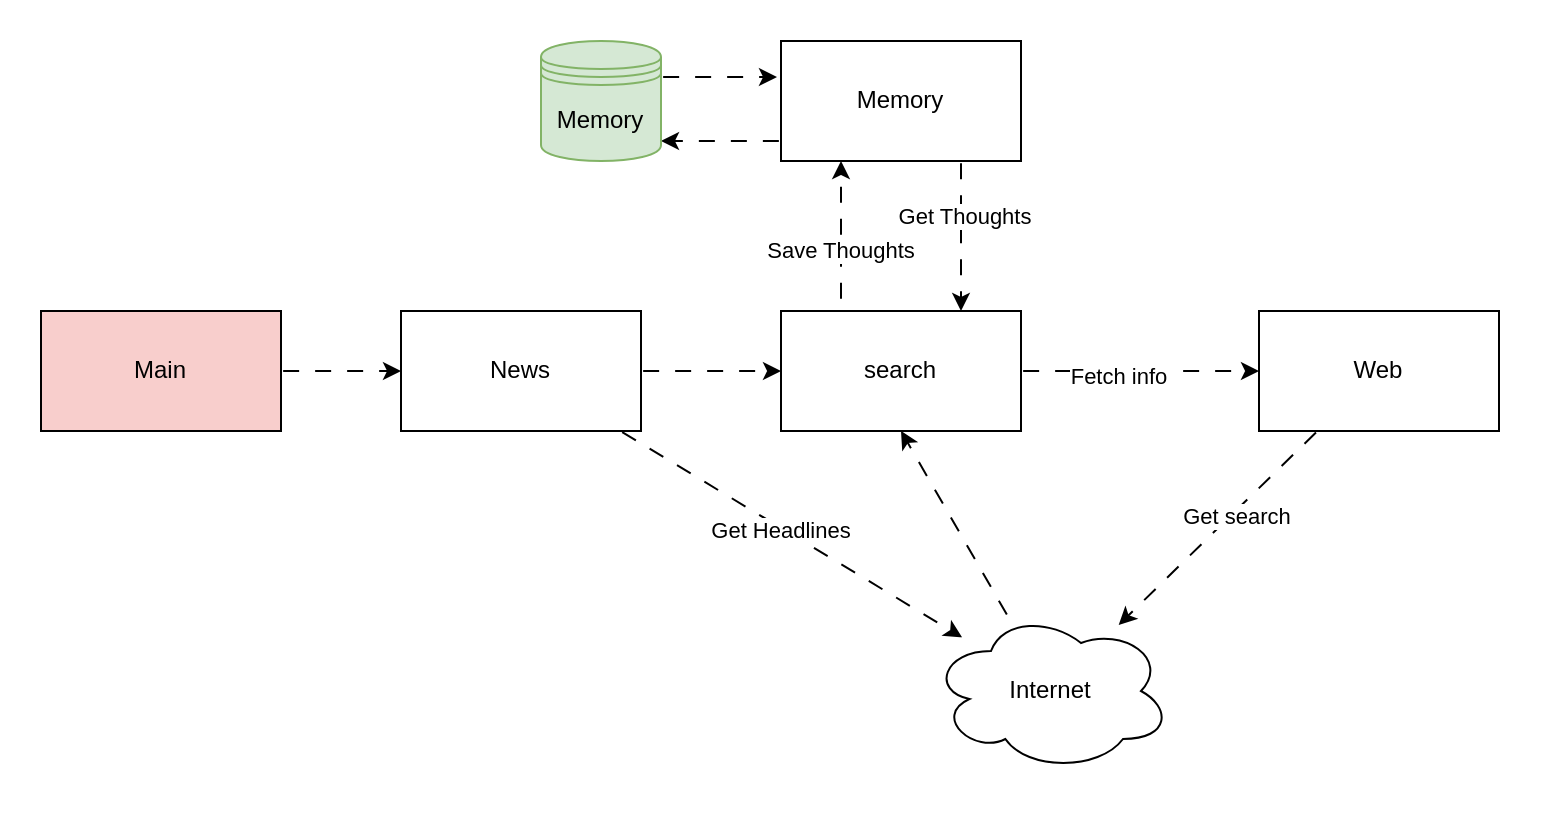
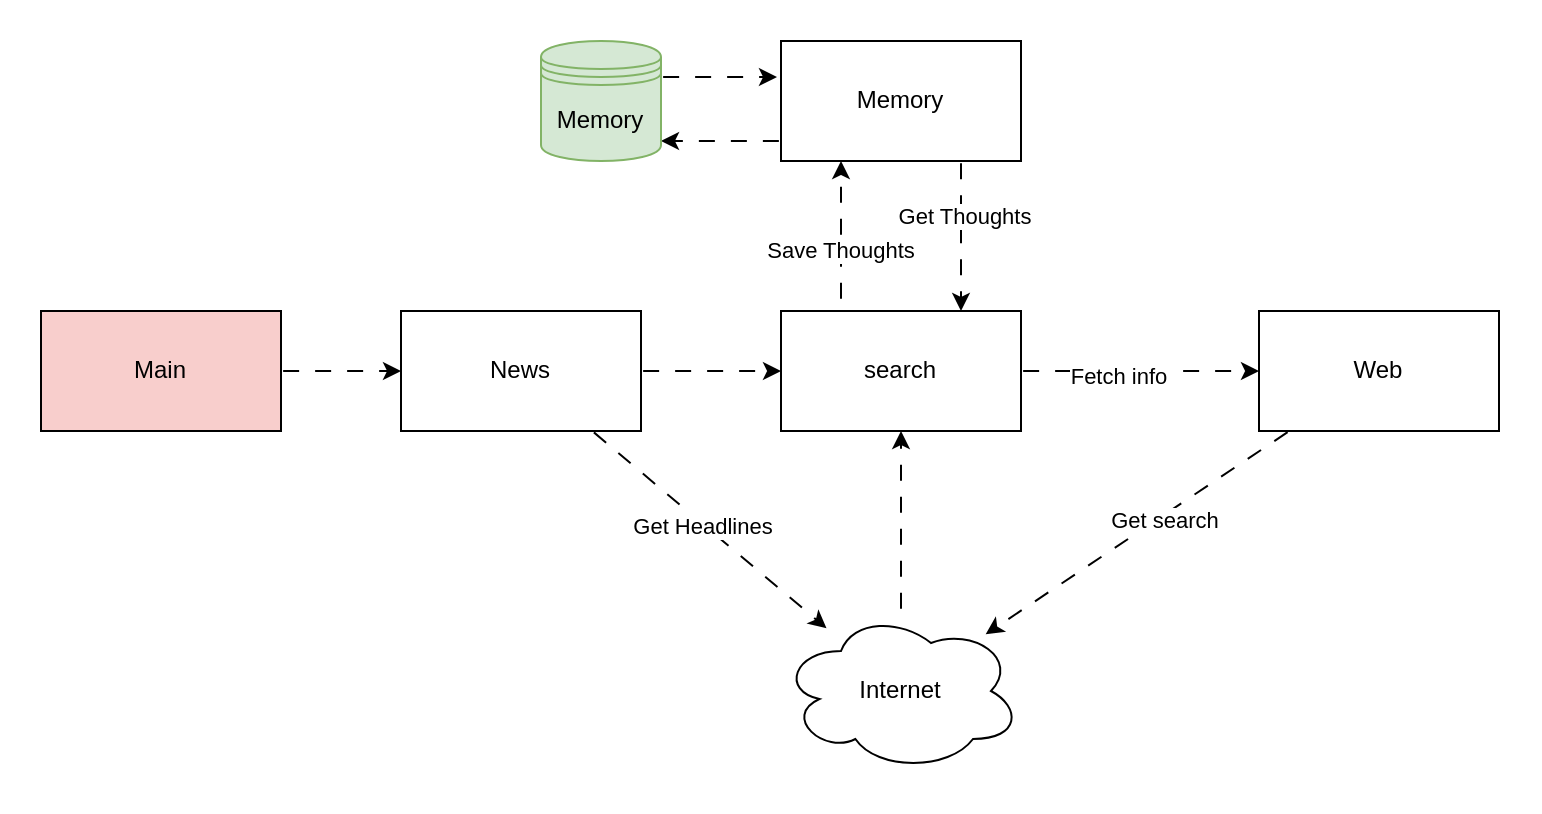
node "Internet": moved (1051, 691) -> (901, 691)
